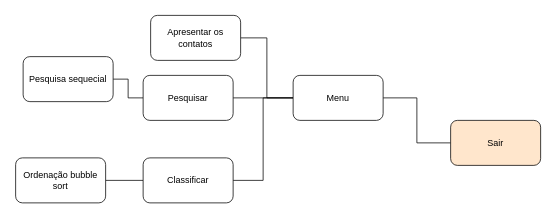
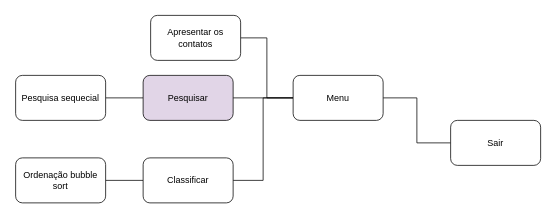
node "Pesquisa sequecial": moved (68, 79) -> (60, 98)
node "Pesquisar": fillcolor #ffffff -> #e1d5e7
node "Sair": fillcolor #ffe6cc -> #ffffff
